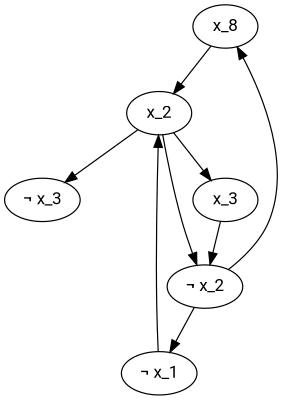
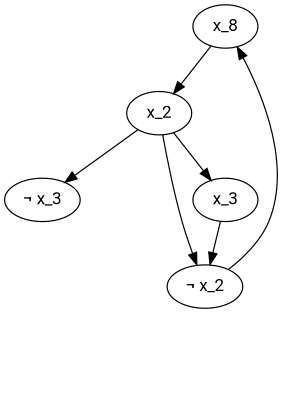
node "¬ x_1": removed
